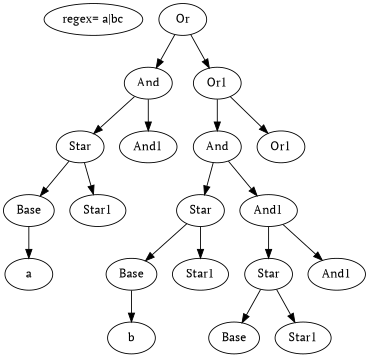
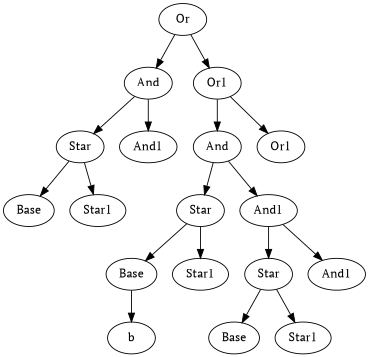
node "regex= a|bc": removed
node "a": removed
